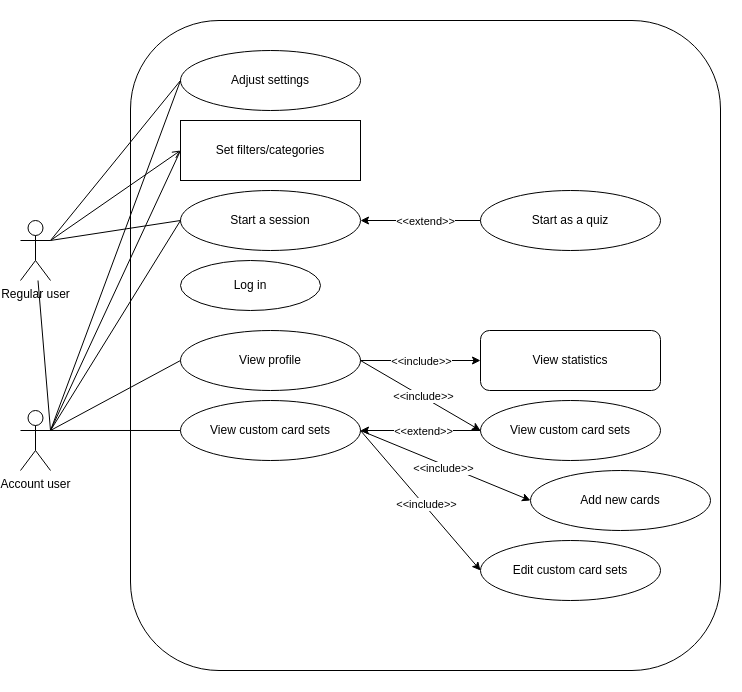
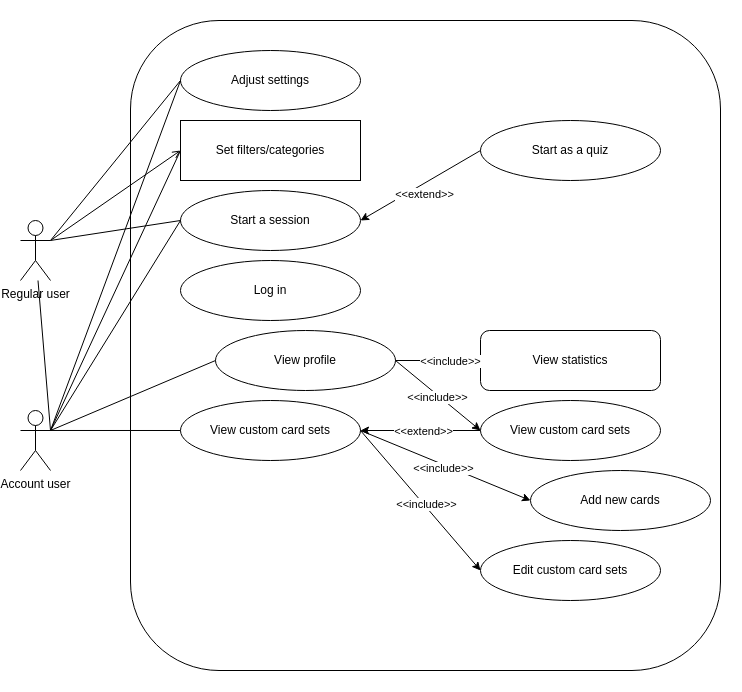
node "Start as a quiz": moved (571, 221) -> (571, 151)
node "Log in": size 140x50 -> 180x60
node "View profile": moved (271, 361) -> (306, 361)
